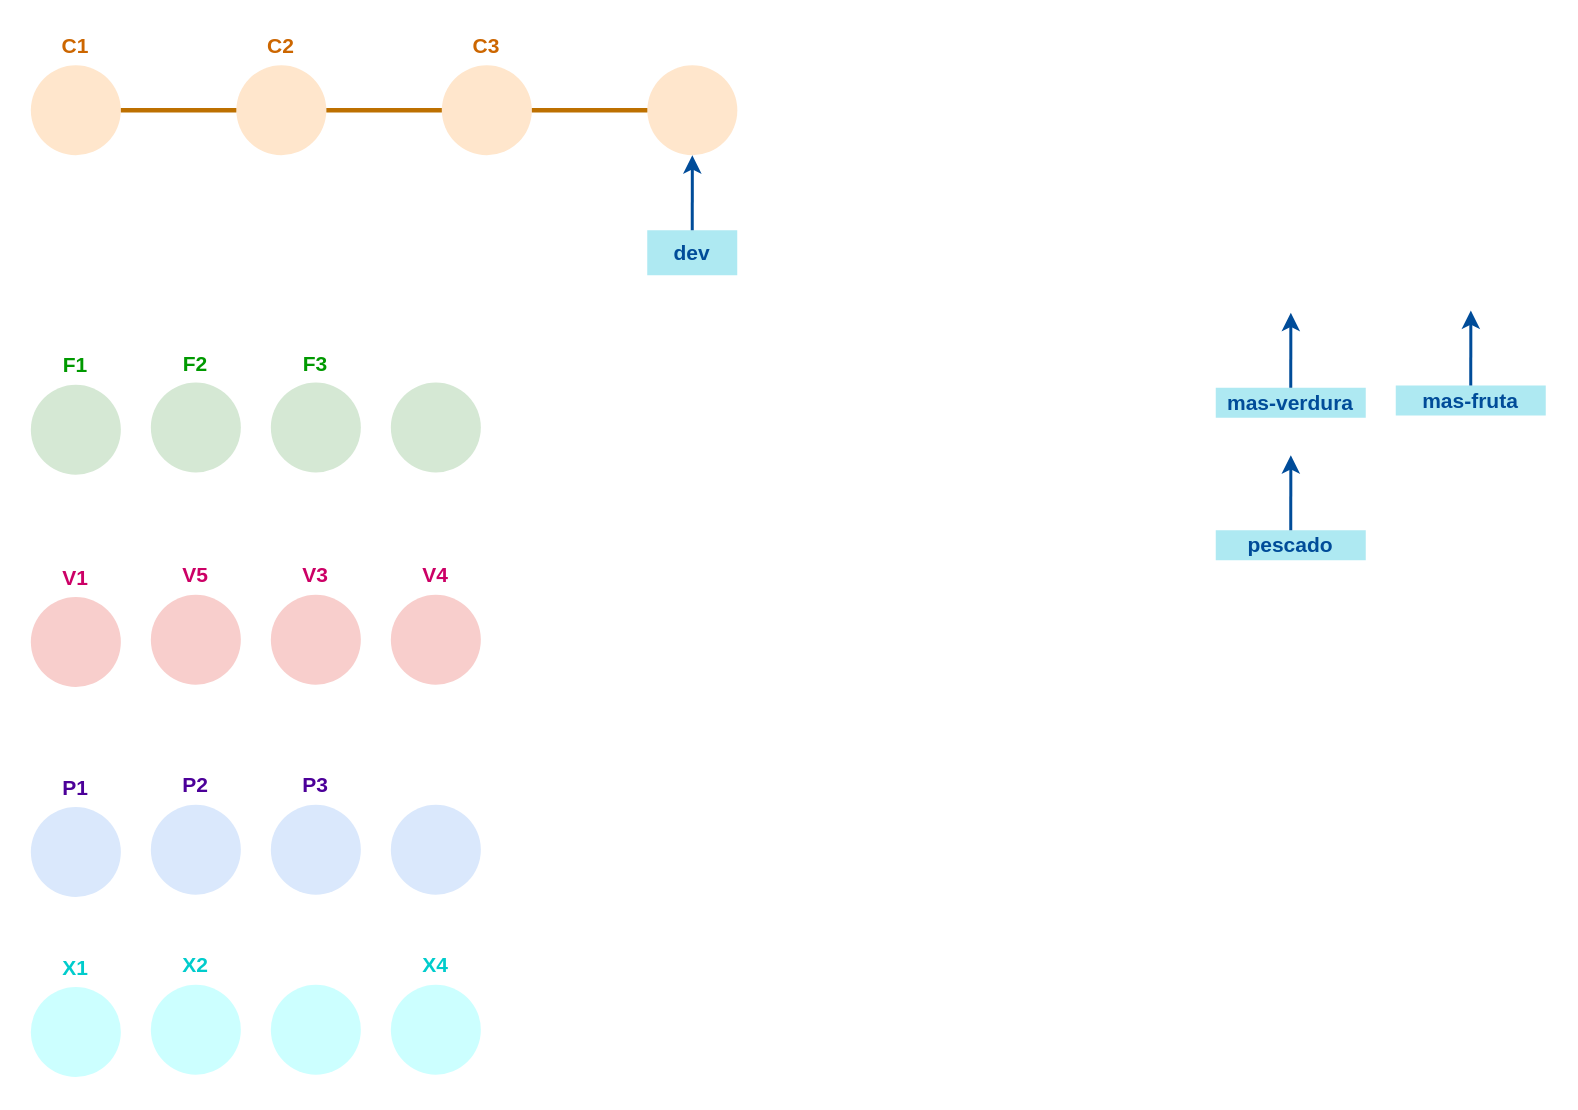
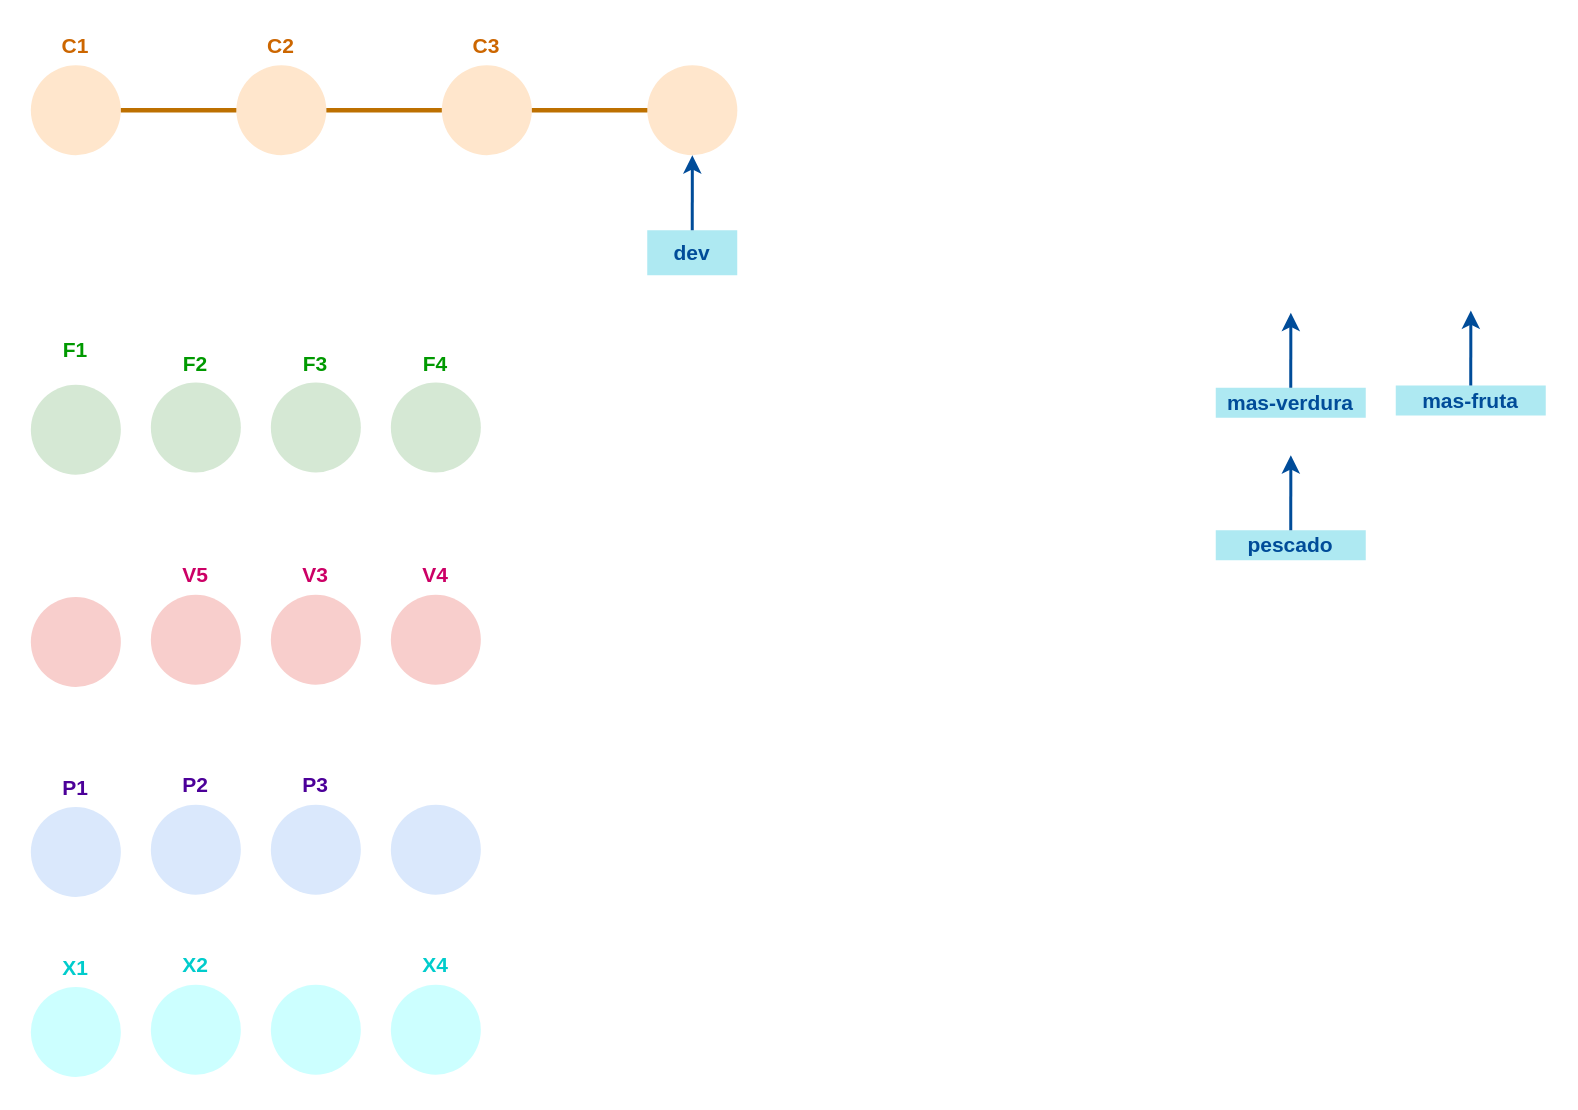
node "F4": added
node "F1": moved (76, 365) -> (76, 350)
node "V1": removed
